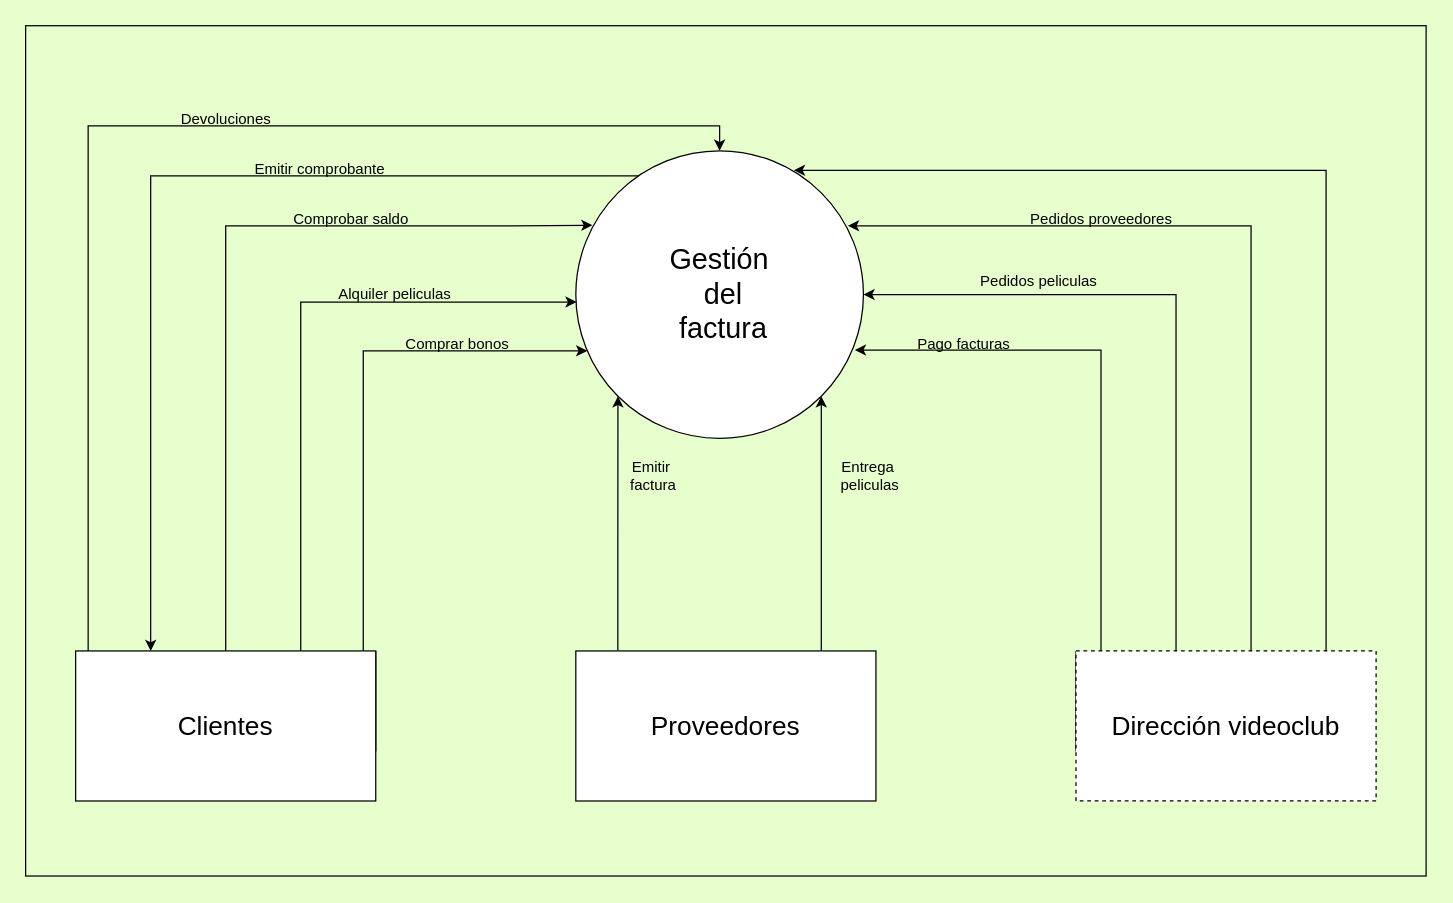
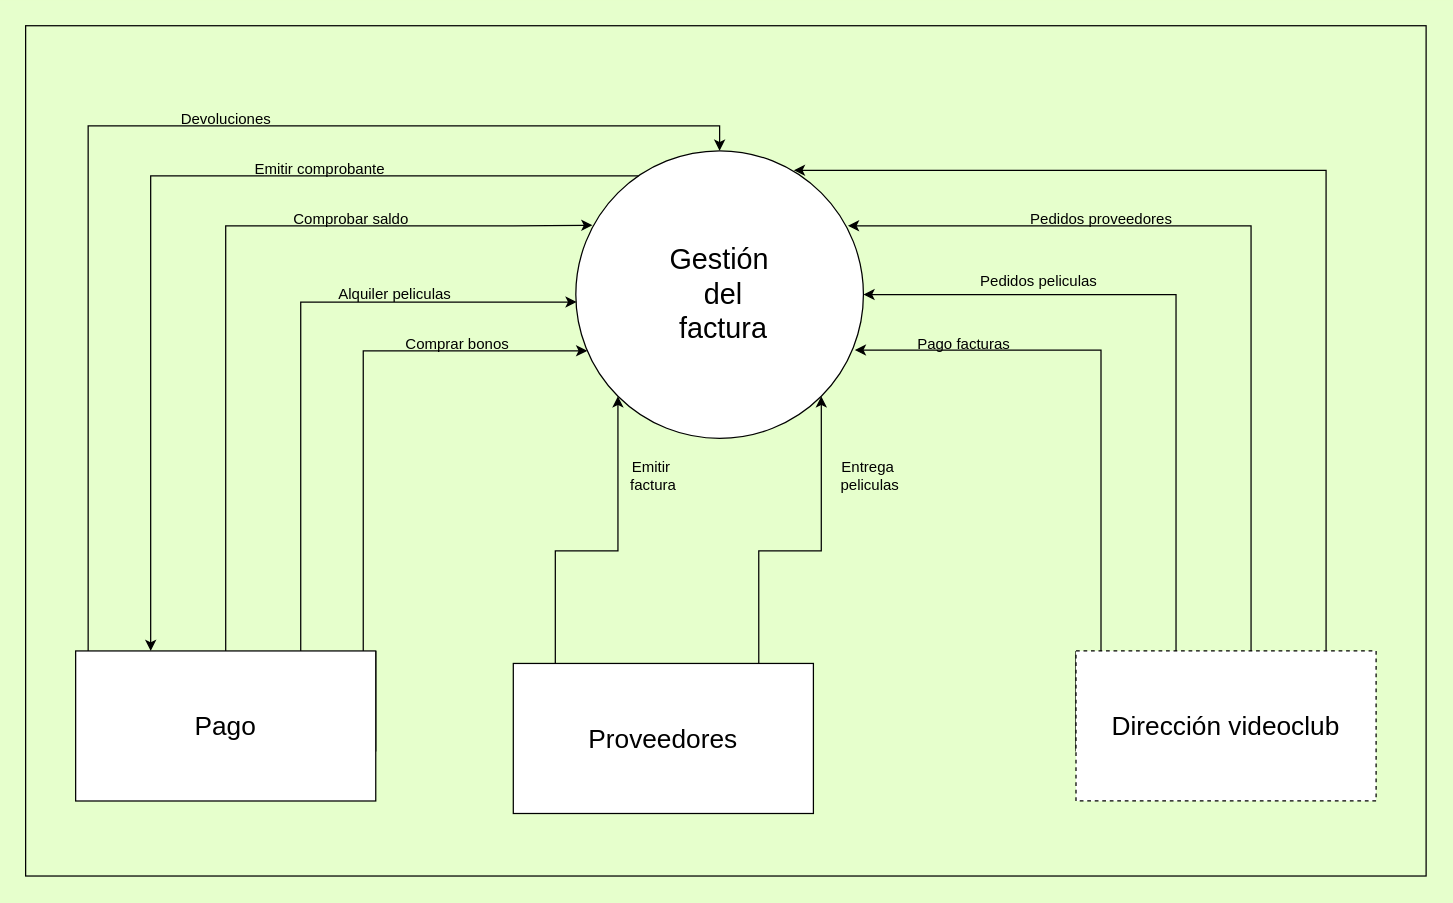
node "Clientes": label "Clientes" -> "Pago"
node "Proveedores": moved (726, 726) -> (663, 738)
